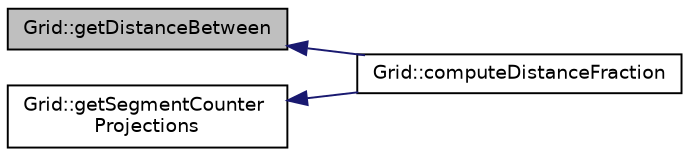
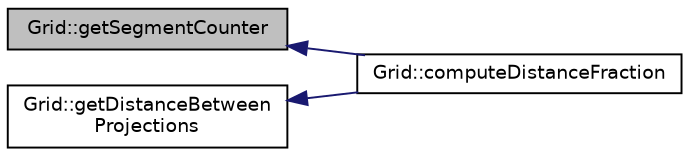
node "Grid::getDistanceBetween": label "Grid::getDistanceBetween" -> "Grid::getSegmentCounter"
node "Grid::getSegmentCounter Projections": label "Grid::getSegmentCounter Projections" -> "Grid::getDistanceBetween Projections"
